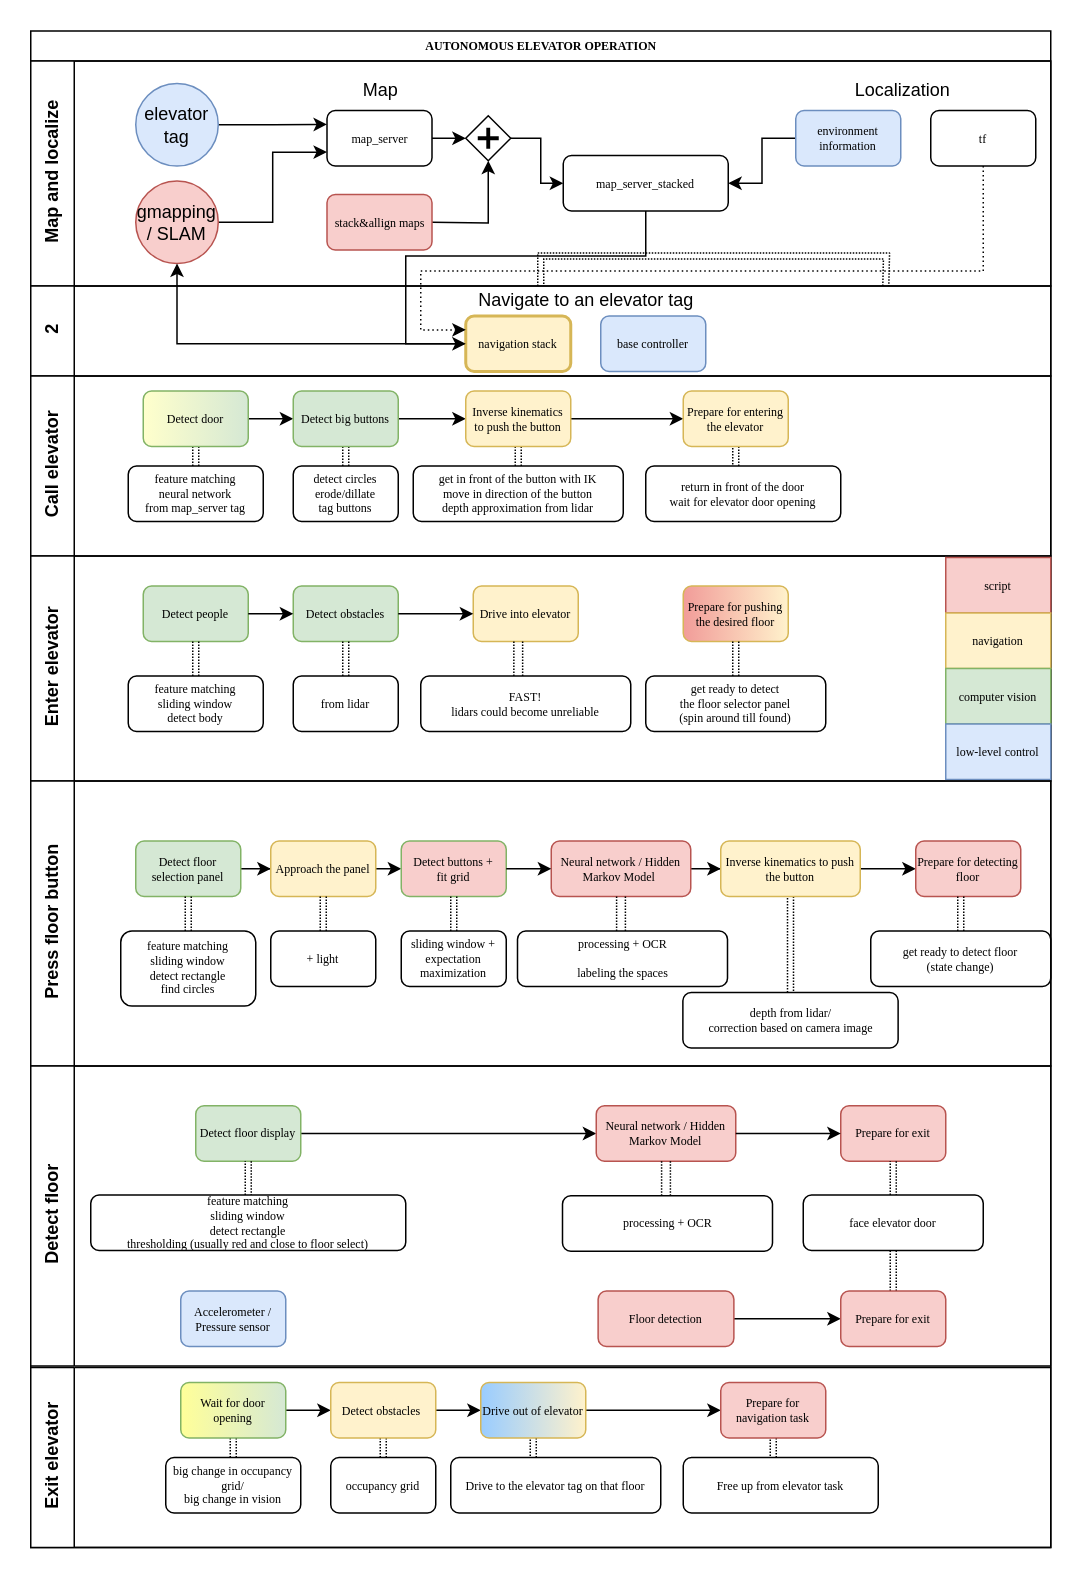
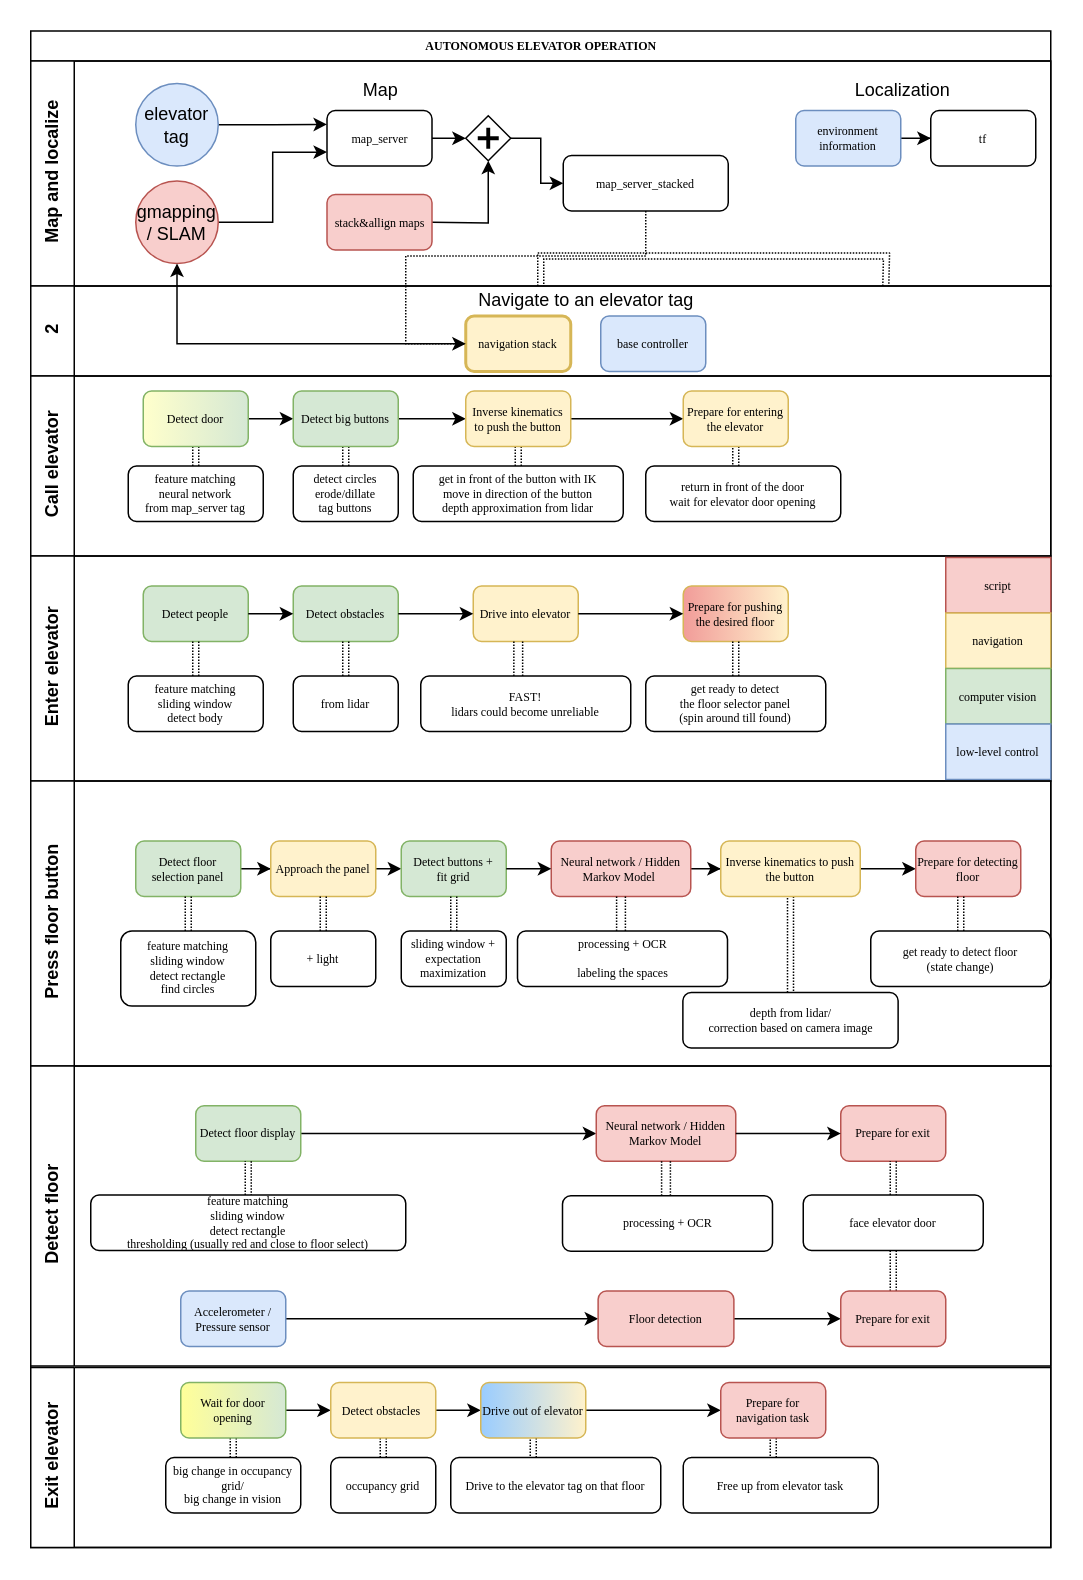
edge "environment information" -> "map_server_stacked": now "environment information" -> "tf"
edge "map_server_stacked" -> "navigation stack": style solid -> dashed
edge "tf" -> "navigation stack": removed
edge "Drive into elevator" -> "Prepare for pushing the desired floor": added
node "Detect buttons + fit grid": fillcolor #f8cecc -> #d5e8d4
edge "Accelerometer / Pressure sensor" -> "Floor detection": added
